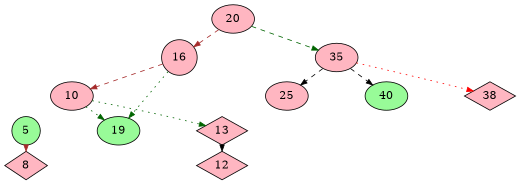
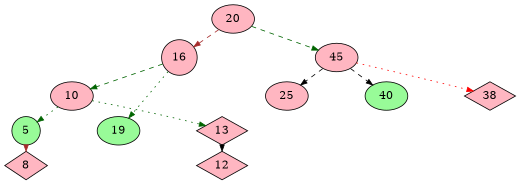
node "35": label "35" -> "45"
edge "16" -> "10": color brown -> darkgreen
edge "10" -> "19": now "10" -> "5"
